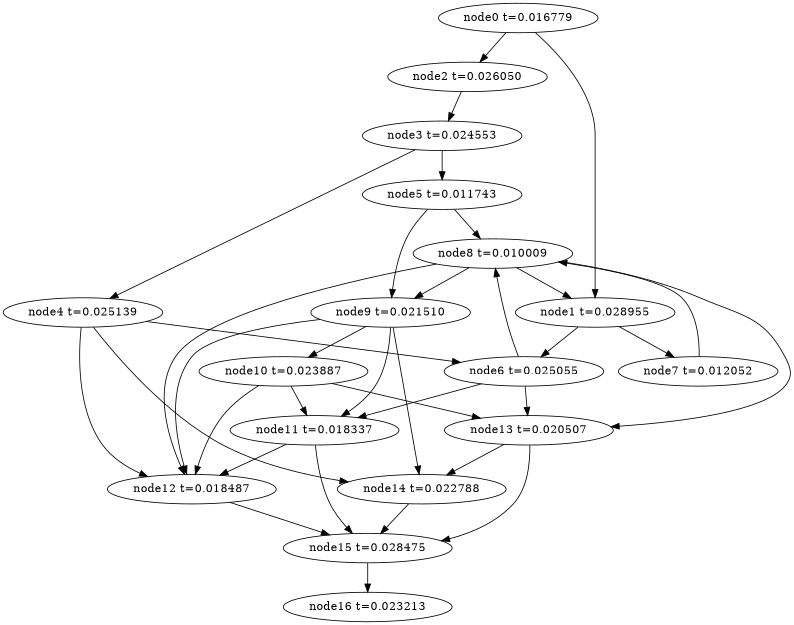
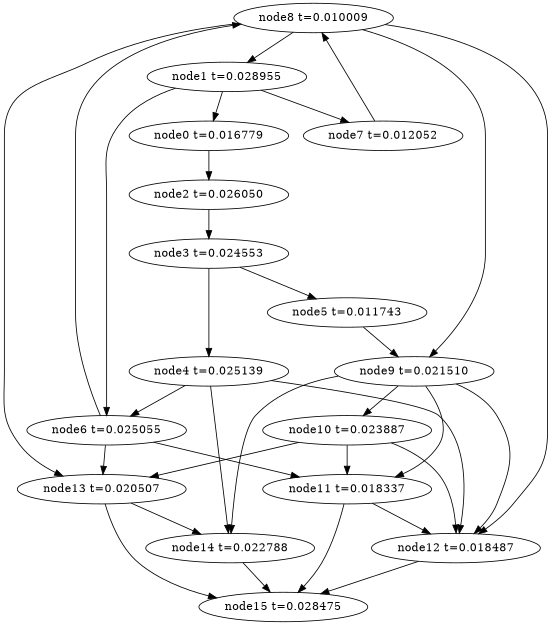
edge "node0 t=0.016779" -> "node1 t=0.028955": reversed
edge "node5 t=0.011743" -> "node8 t=0.010009": removed
node "node16 t=0.023213": removed
